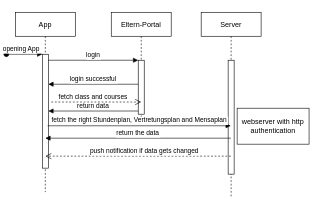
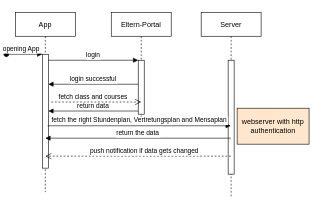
node "webserver with http authentication": fillcolor #ffffff -> #ffe6cc
